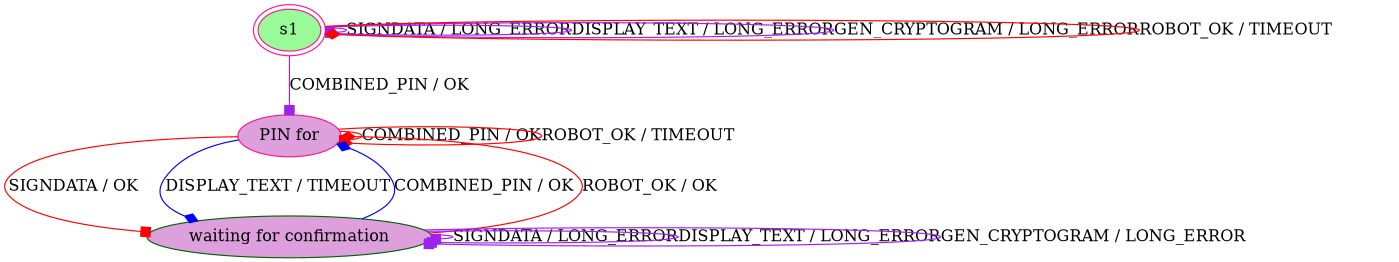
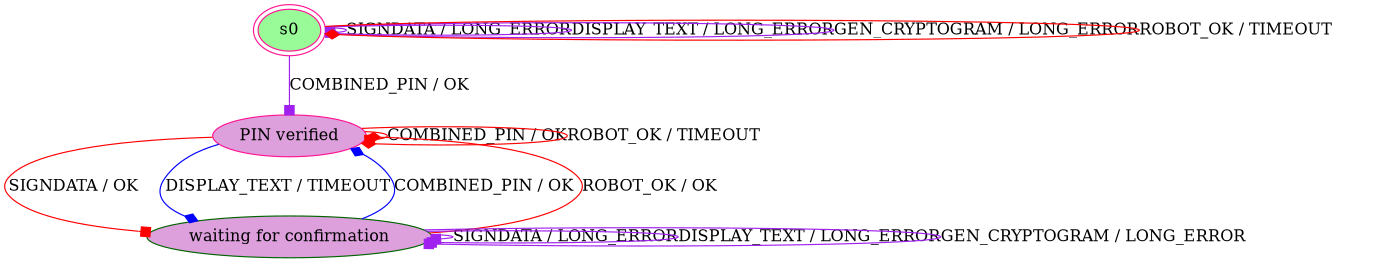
node "s1": label "s1" -> "s0"
node "PIN for": label "PIN for" -> "PIN verified"
